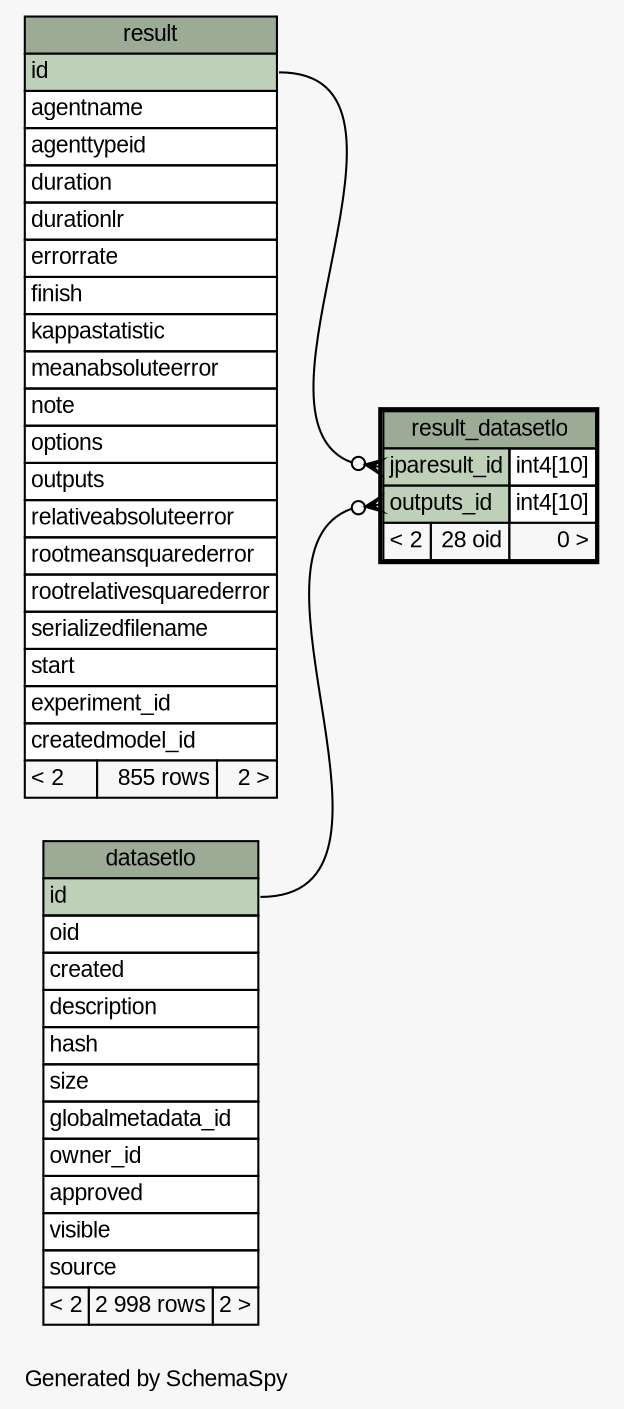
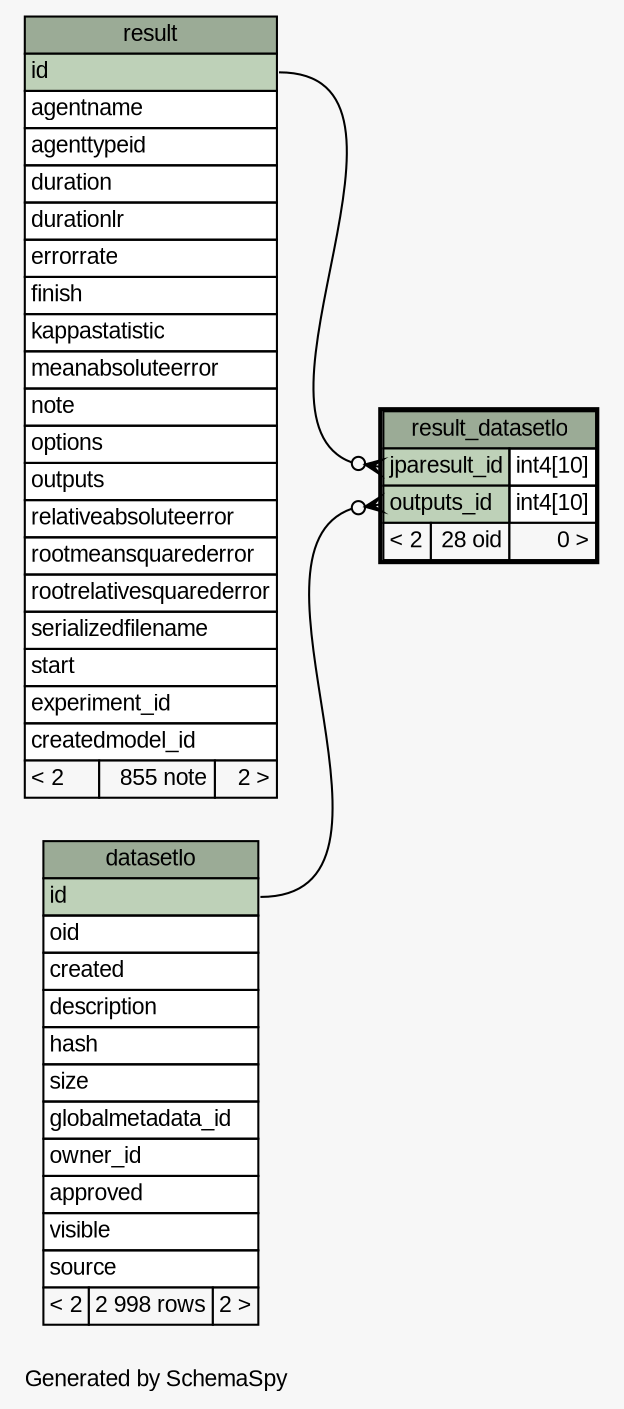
node "result": text "855 rows" -> "855 note"
